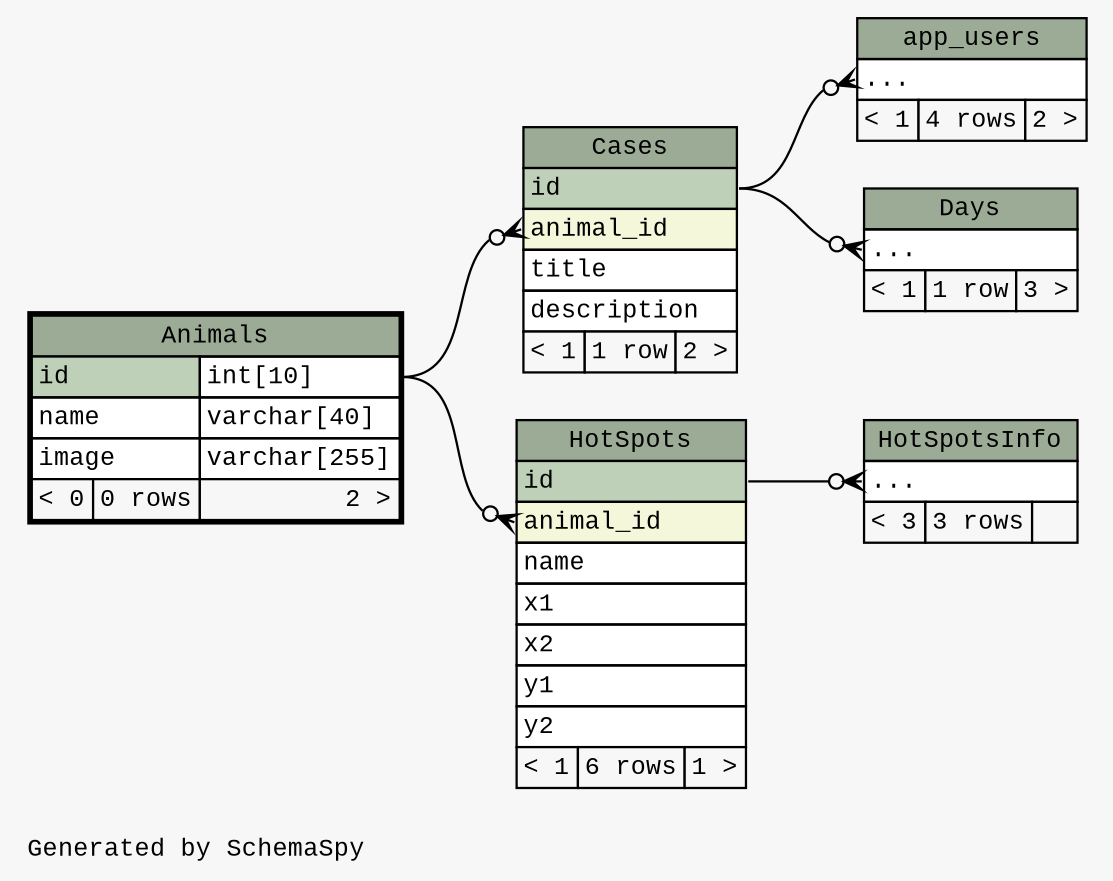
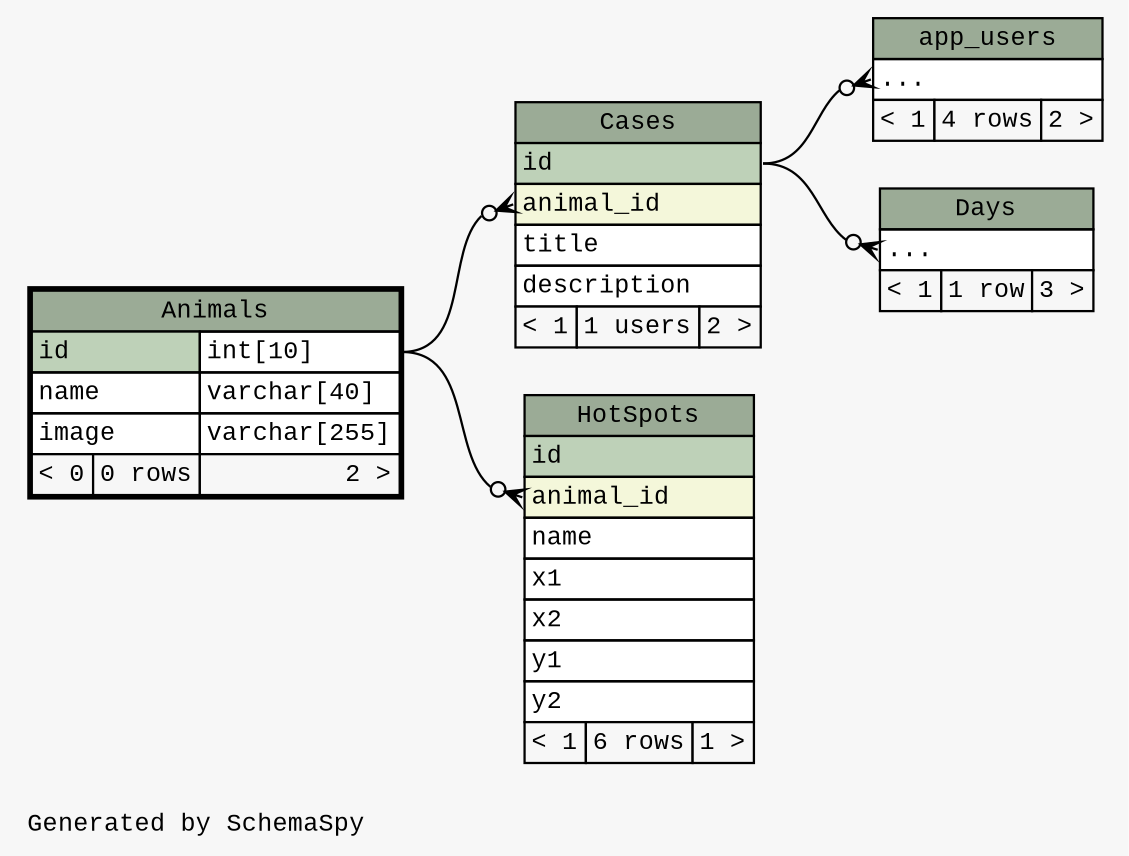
node "Cases": text "1 row" -> "1 users"
node "HotSpotsInfo": removed
